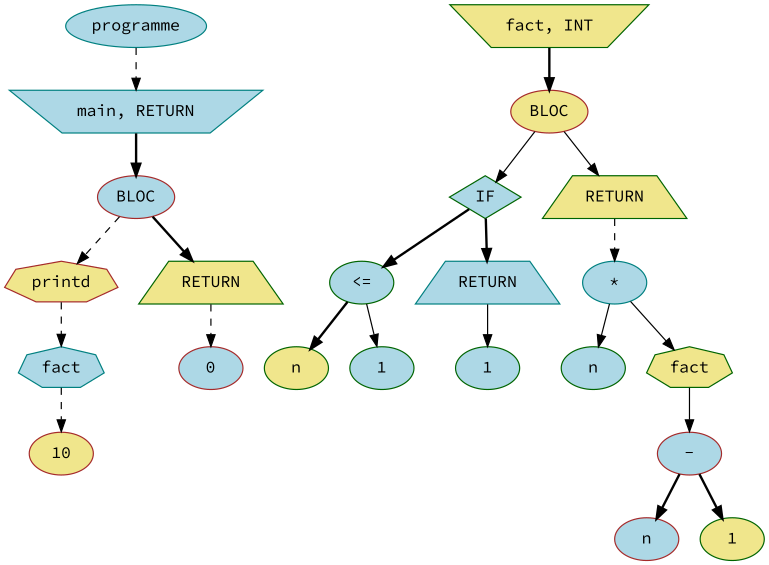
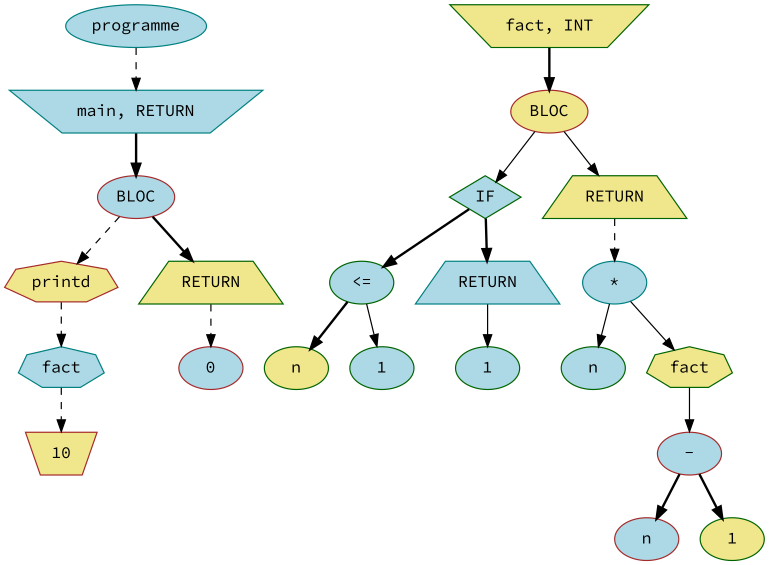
node "10": shape ellipse -> invtrapezium
